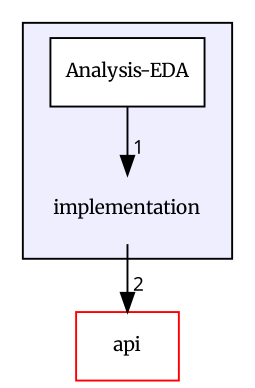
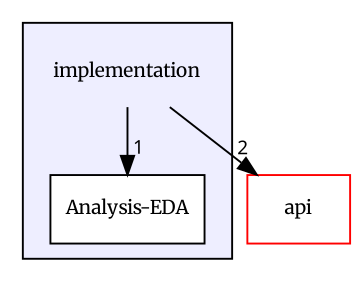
edge "Analysis-EDA" -> "implementation": reversed
